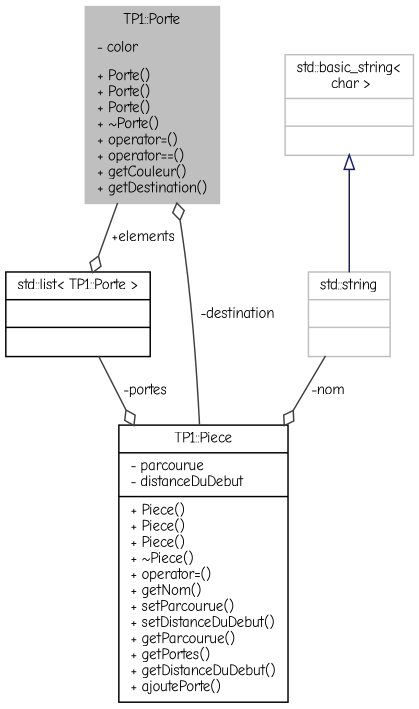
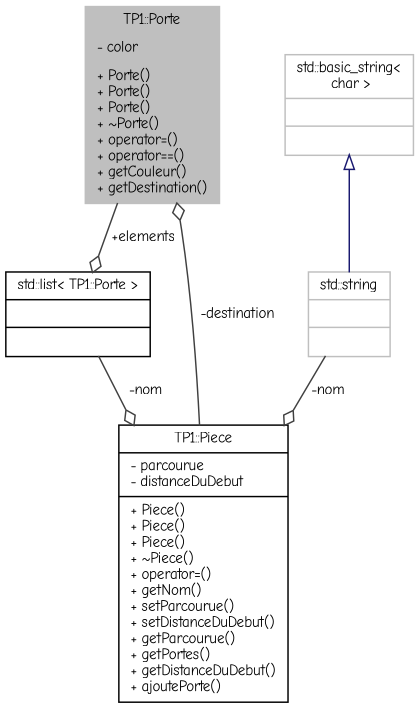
edge "std::list< TP1::Porte >" -> "TP1::Piece": label " -portes" -> " -nom"
